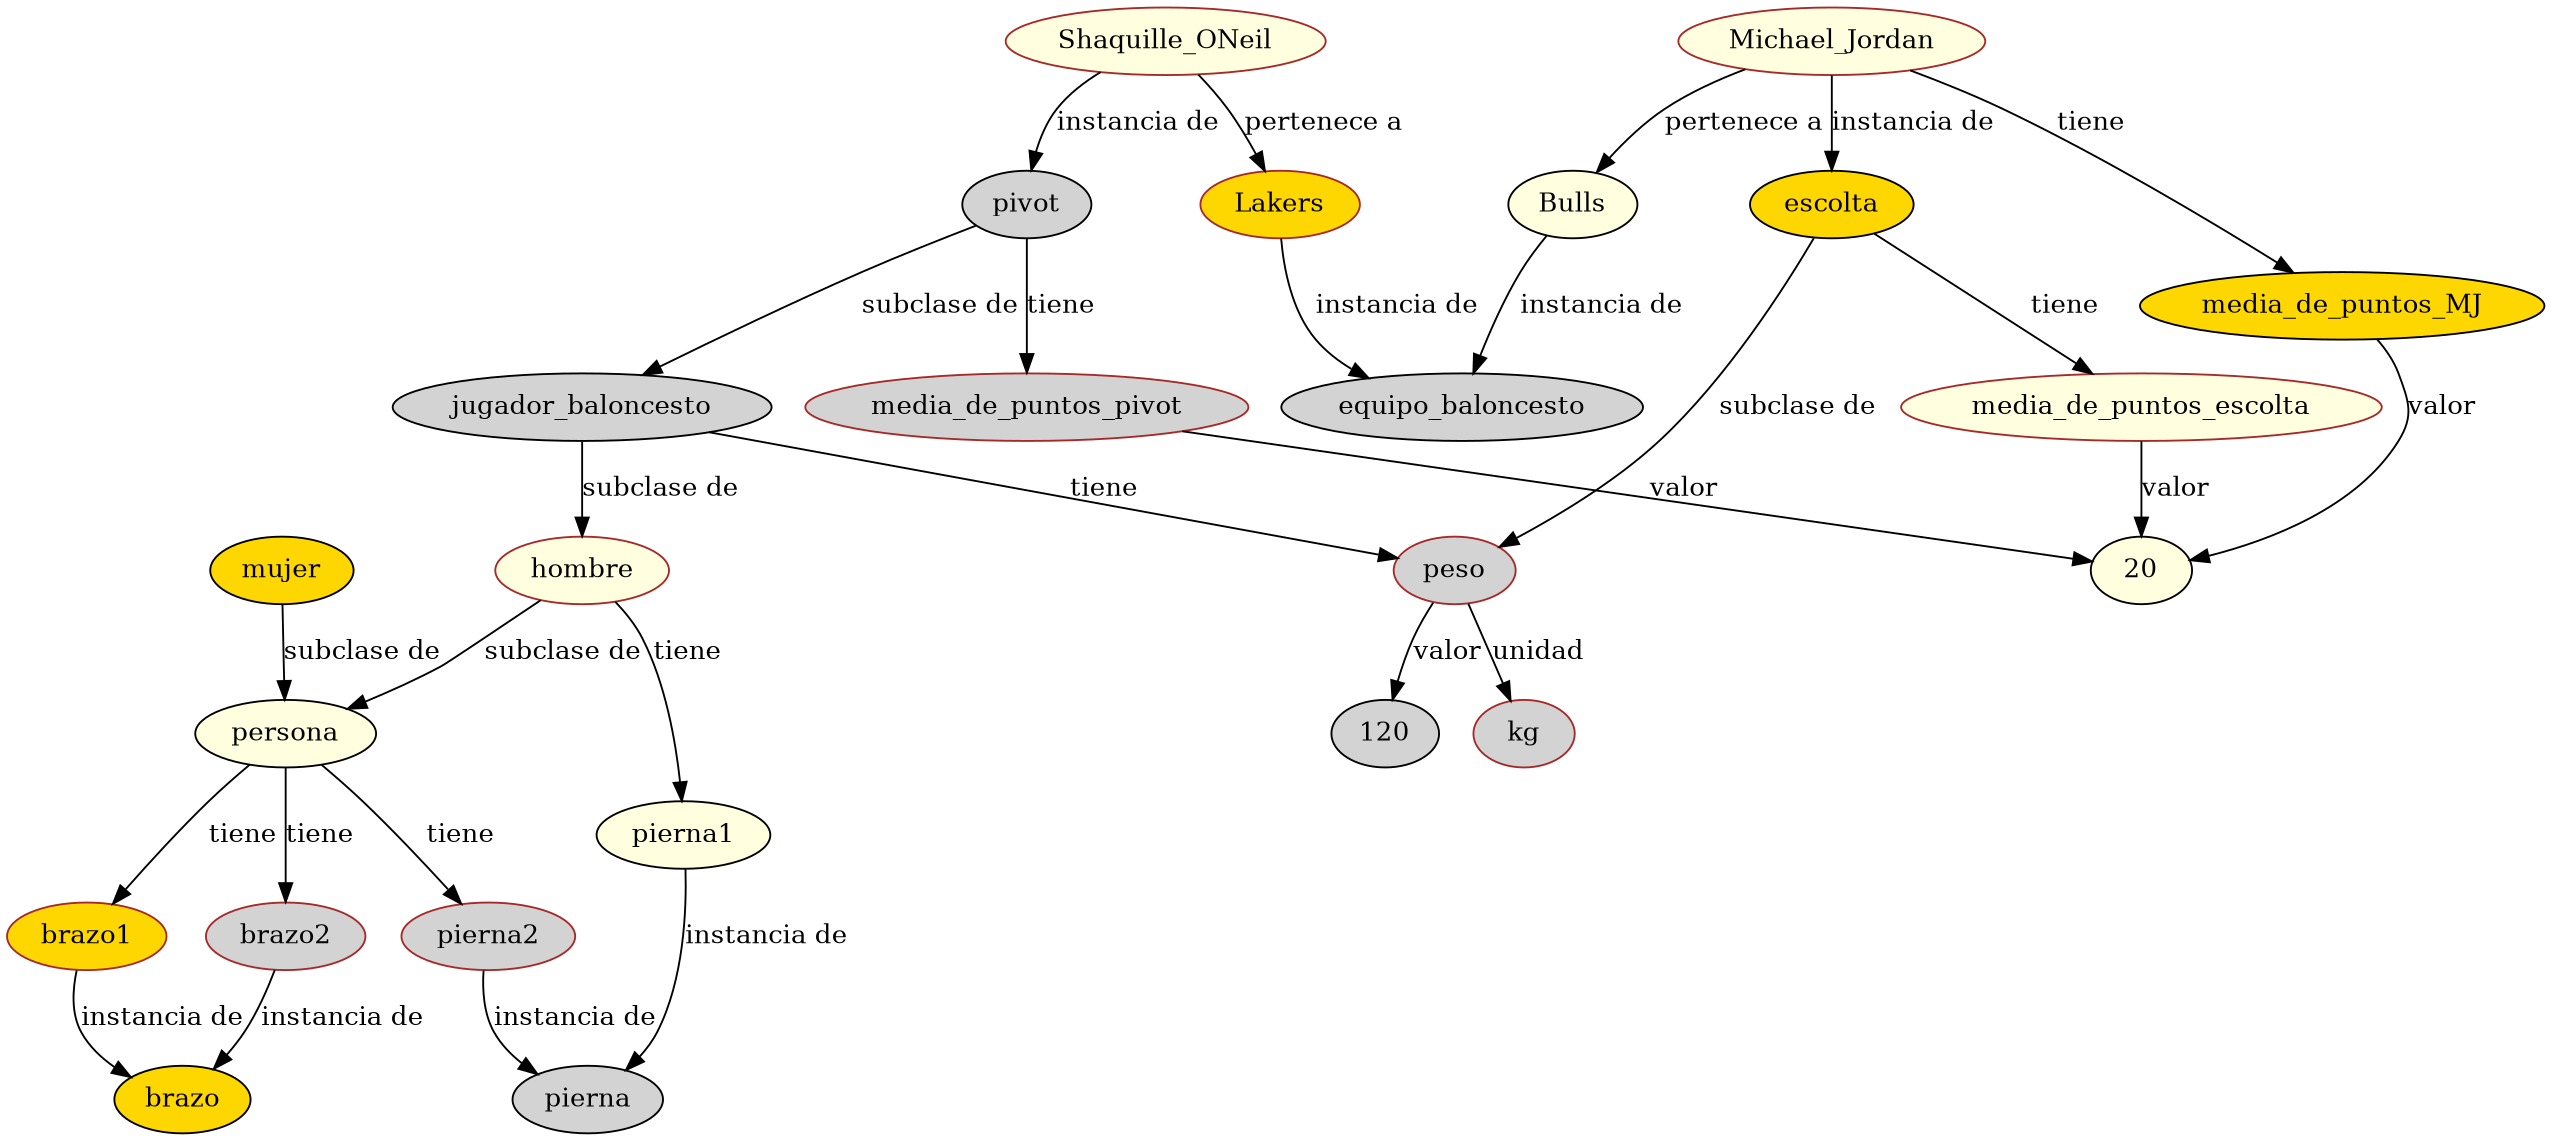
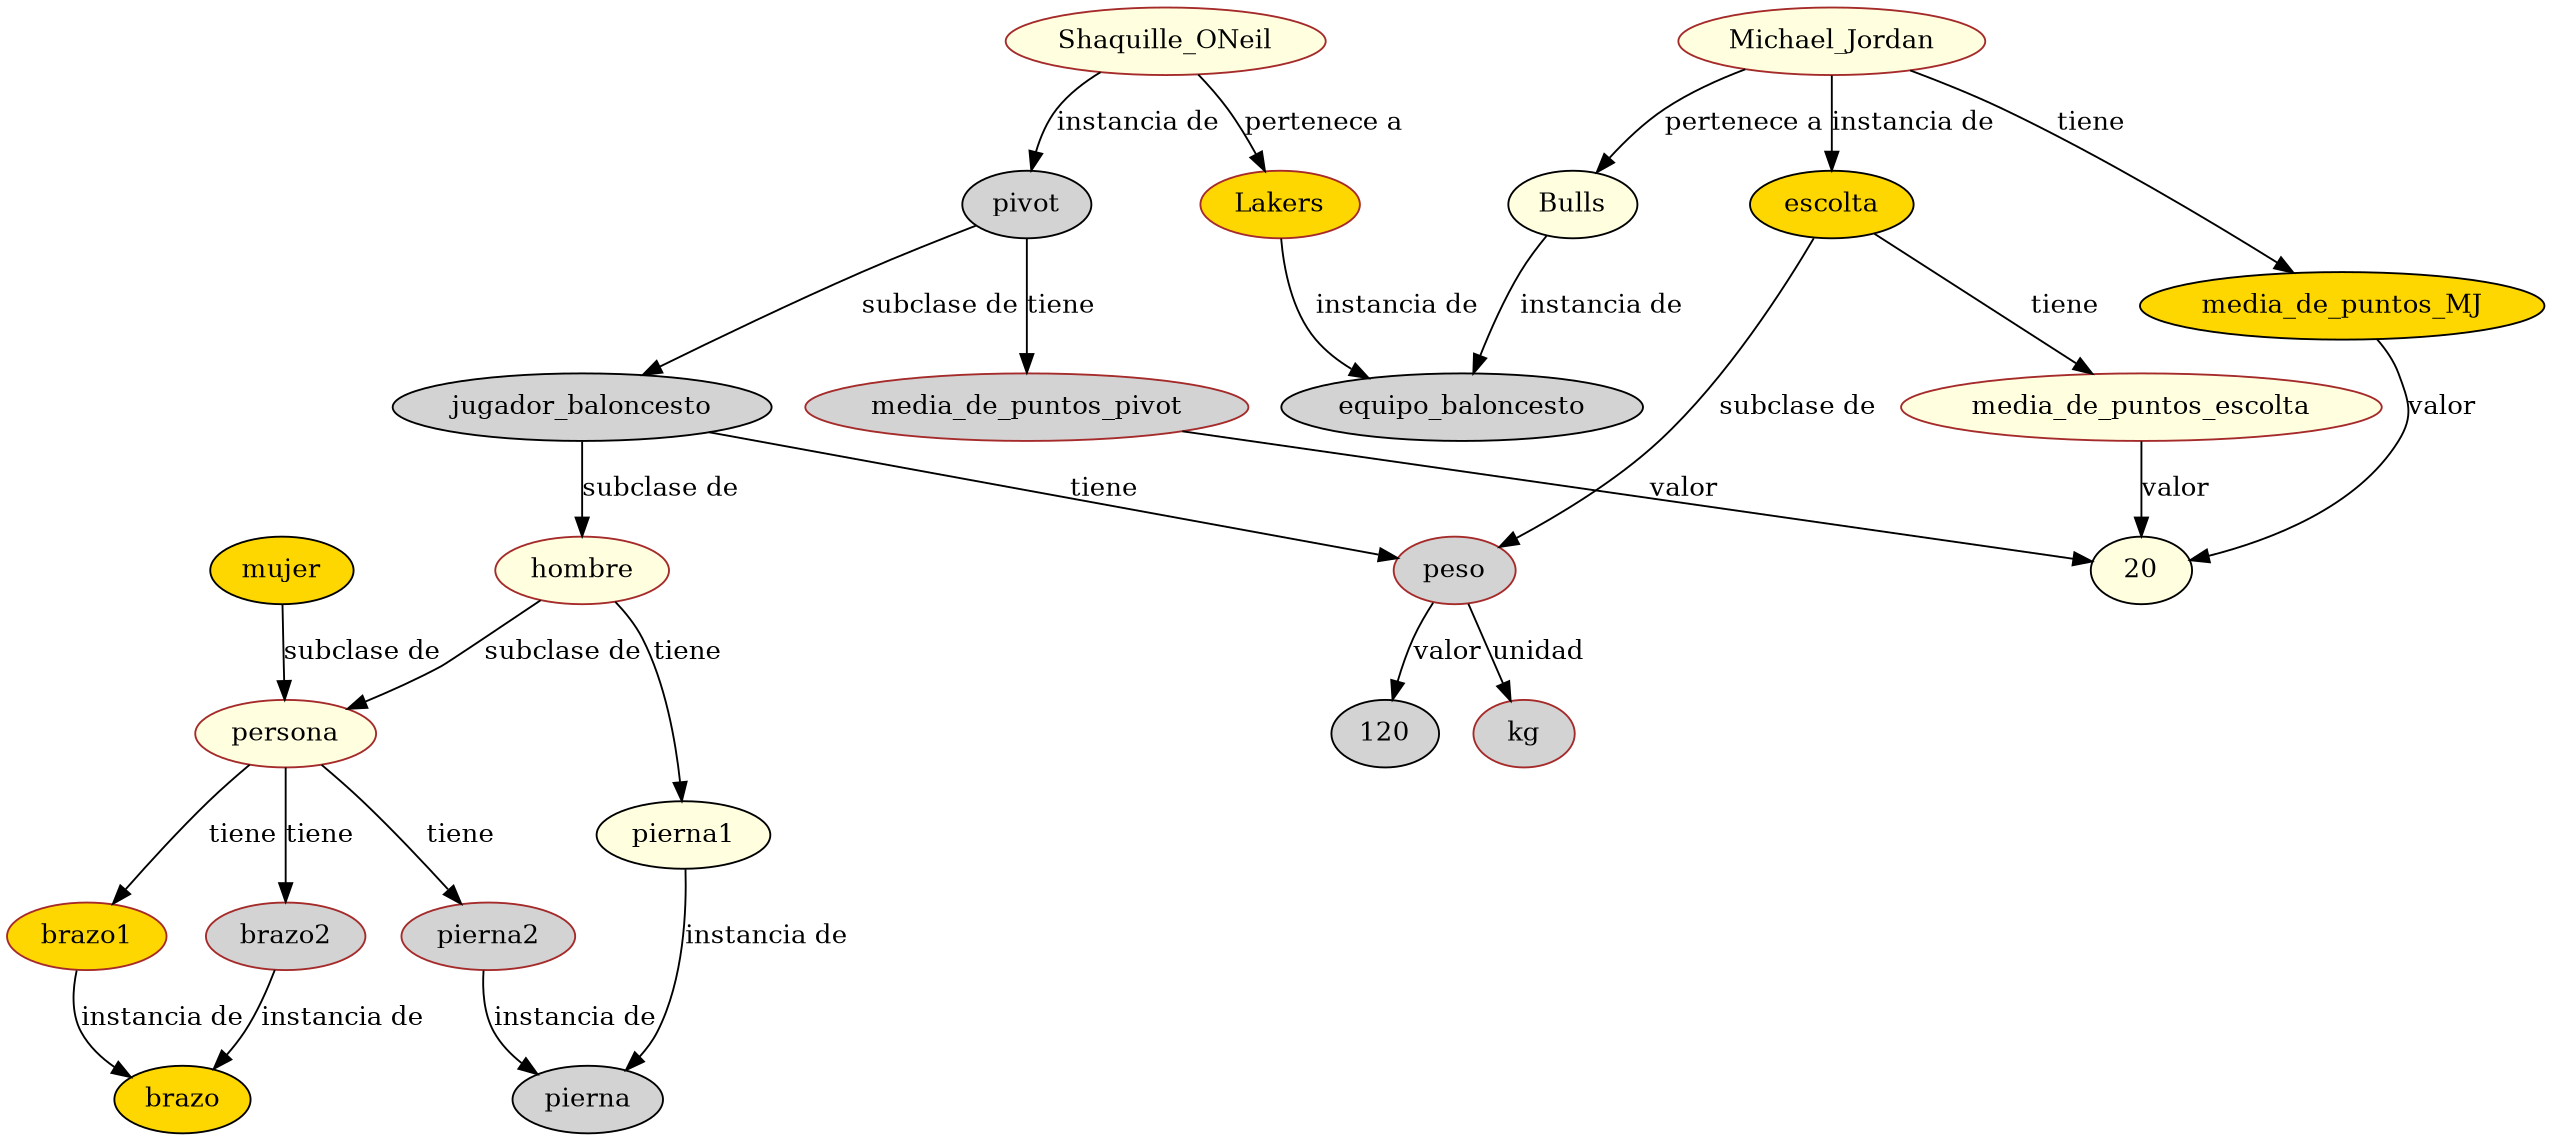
node "persona": color black -> brown
